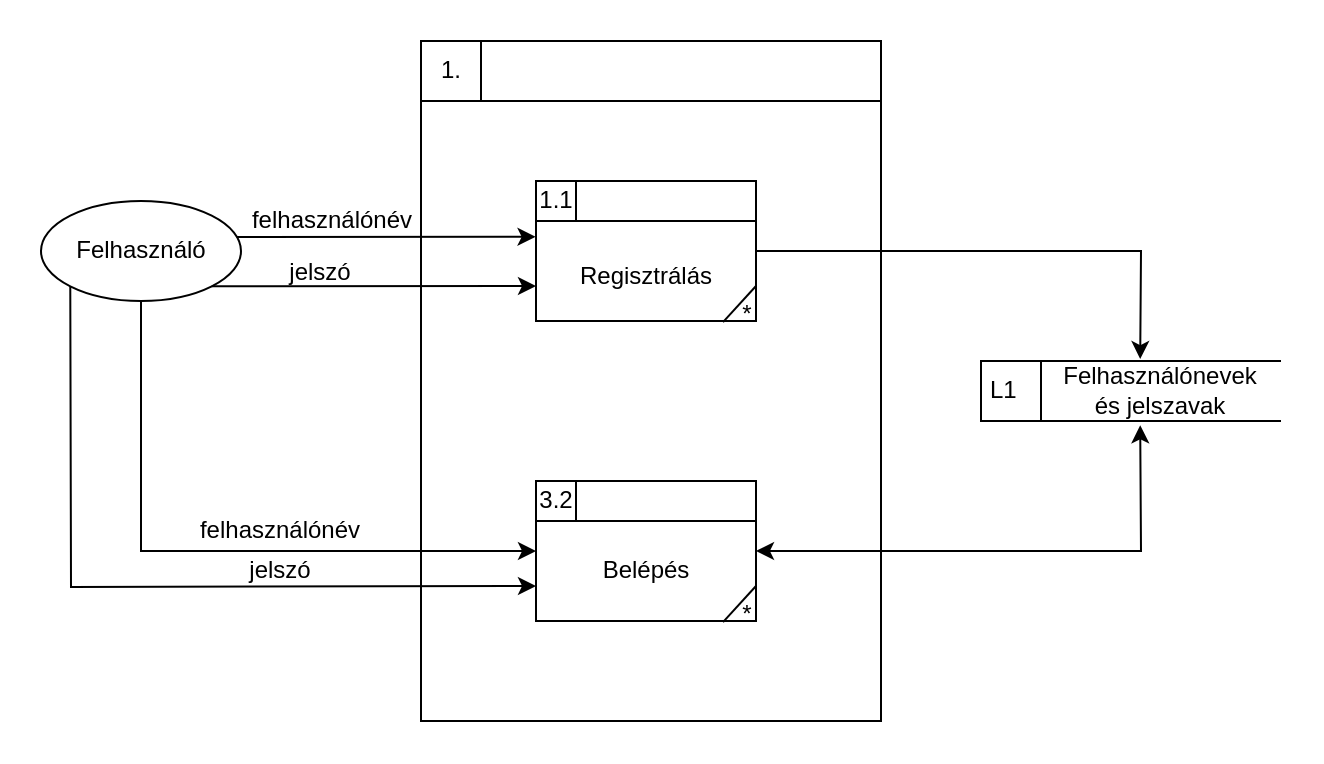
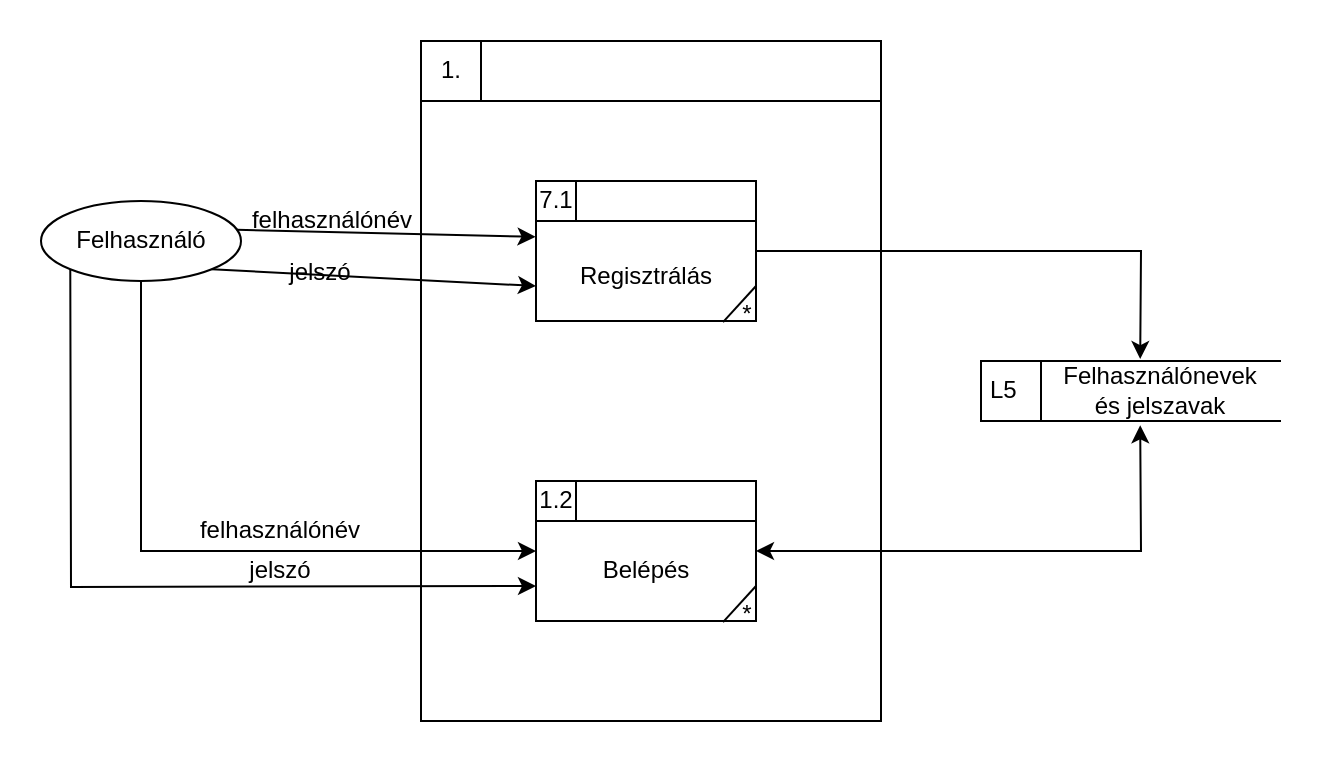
node "1.1": label "1.1" -> "7.1"
node "Felhasználó": size 200x100 -> 200x80
node "L1": label "L1" -> "L5"
node "3.2": label "3.2" -> "1.2"
